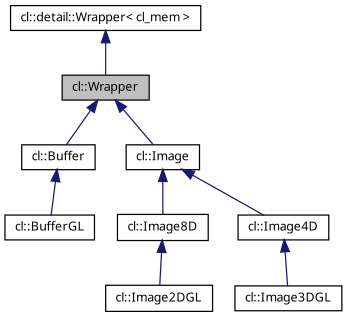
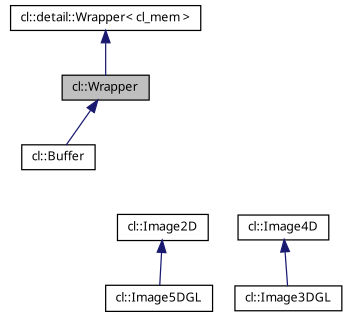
node "cl::Image": removed
node "cl::BufferGL": removed
node "cl::Image8D": label "cl::Image8D" -> "cl::Image2D"
node "cl::Image2DGL": label "cl::Image2DGL" -> "cl::Image5DGL"
